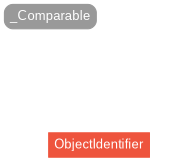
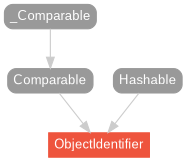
node "Comparable": added
node "Hashable": added
